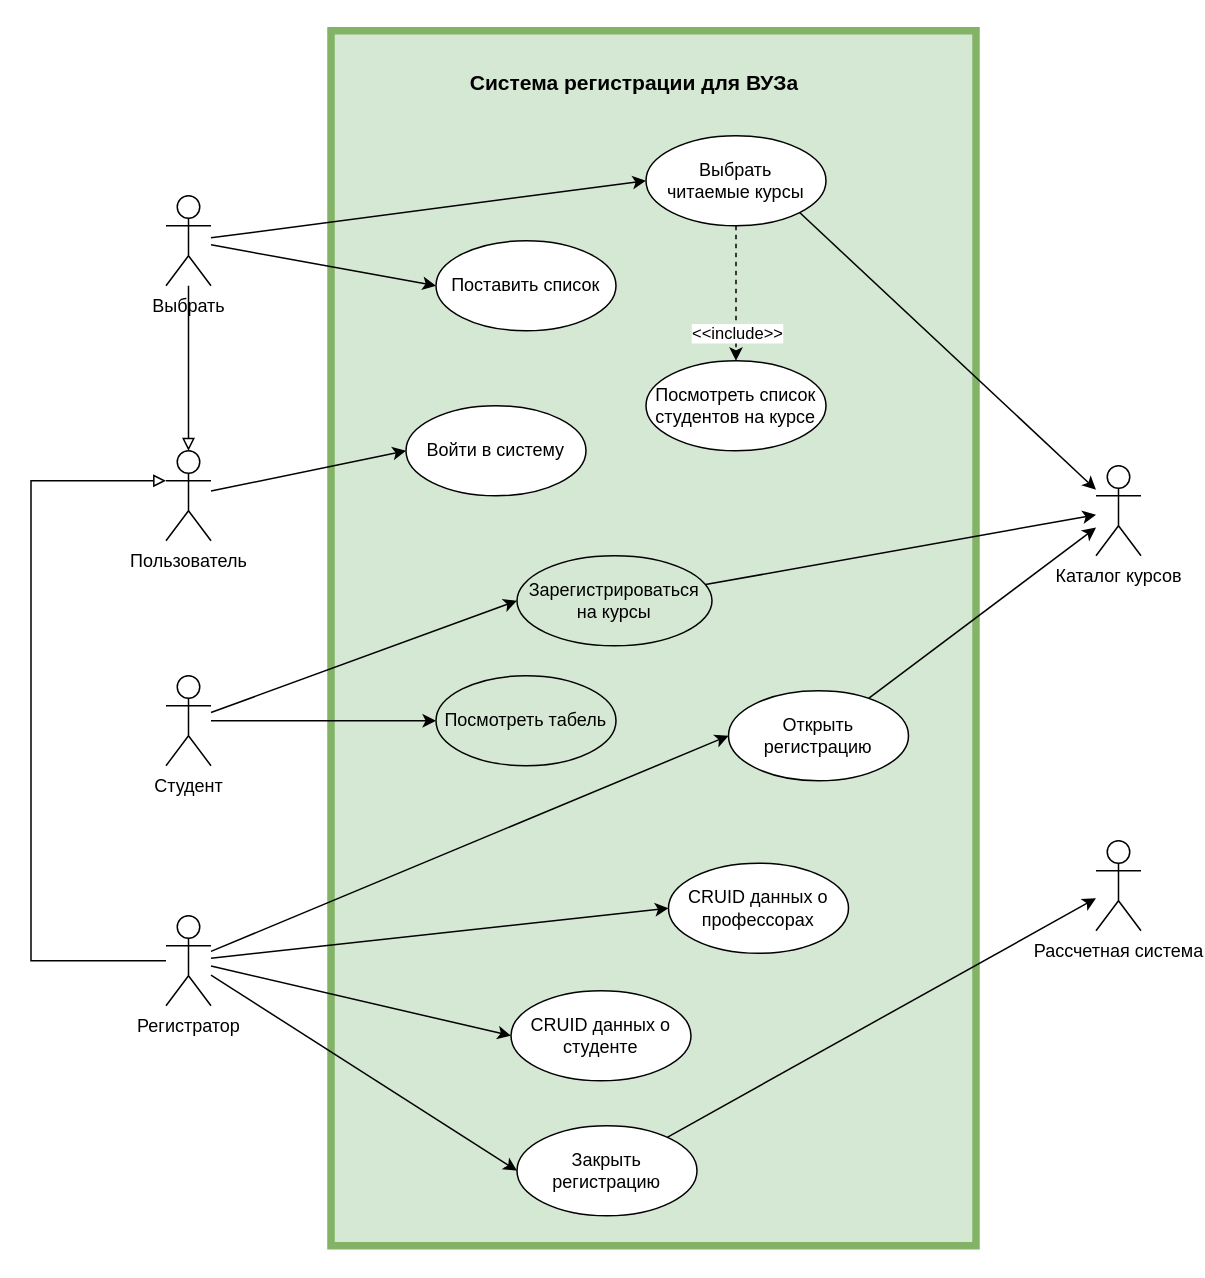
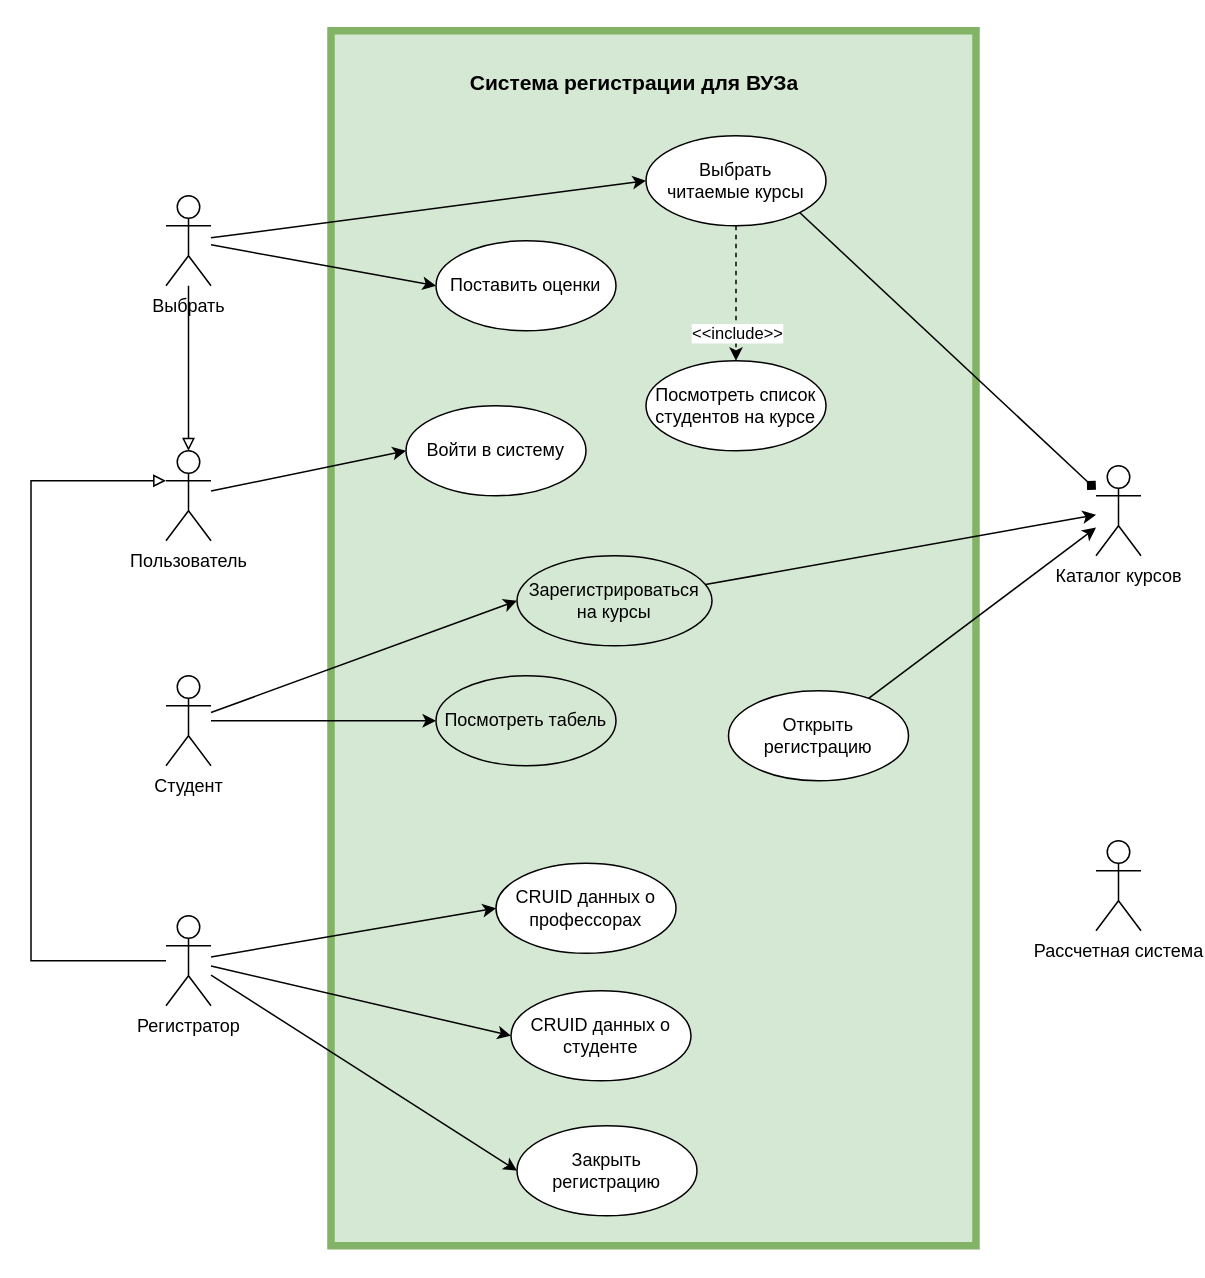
node "Поставить список": label "Поставить список" -> "Поставить оценки"
edge "Выбрать читаемые курсы" -> "Каталог курсов": arrowhead classic -> diamond
edge "Регистратор" -> "Открыть регистрацию": removed
node "CRUID данных о профессорах": moved (758, 908) -> (586, 908)
edge "Закрыть регистрацию" -> "Рассчетная система": removed
